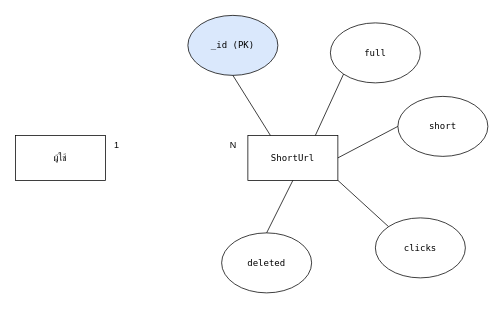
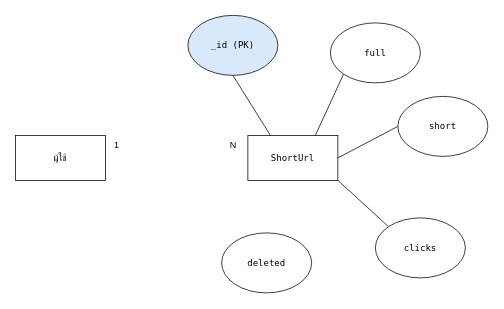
edge "ShortUrl" -- "deleted": removed
